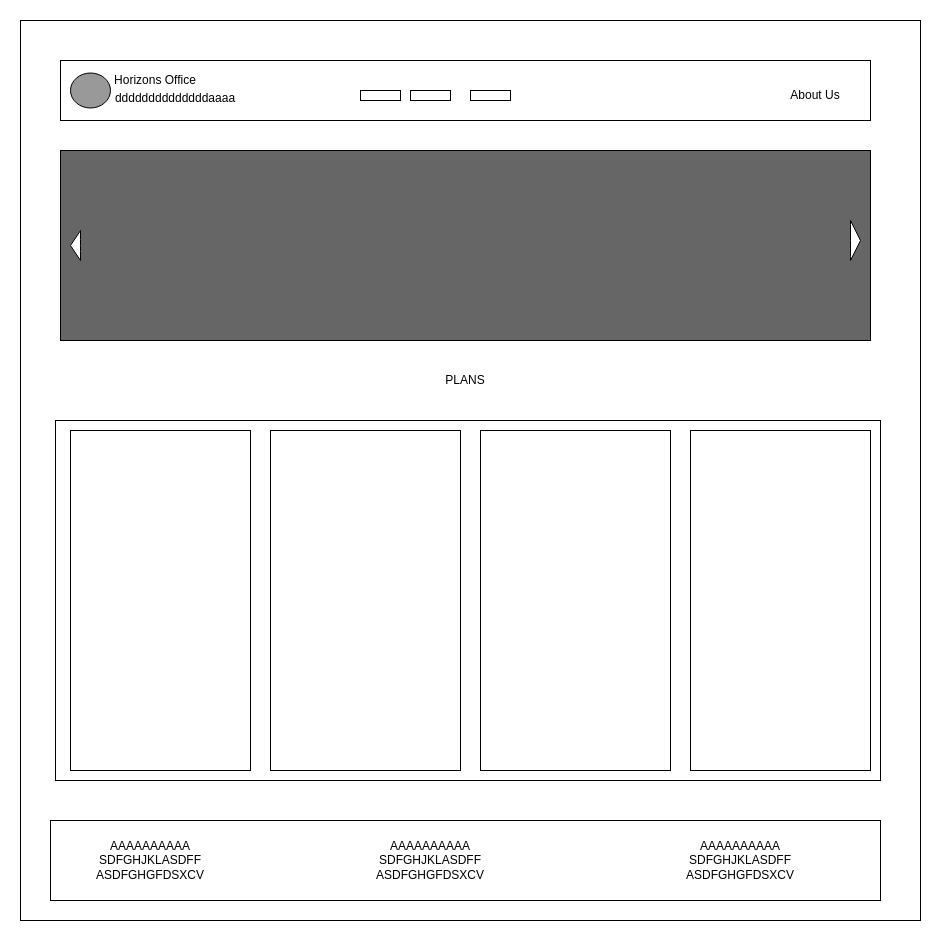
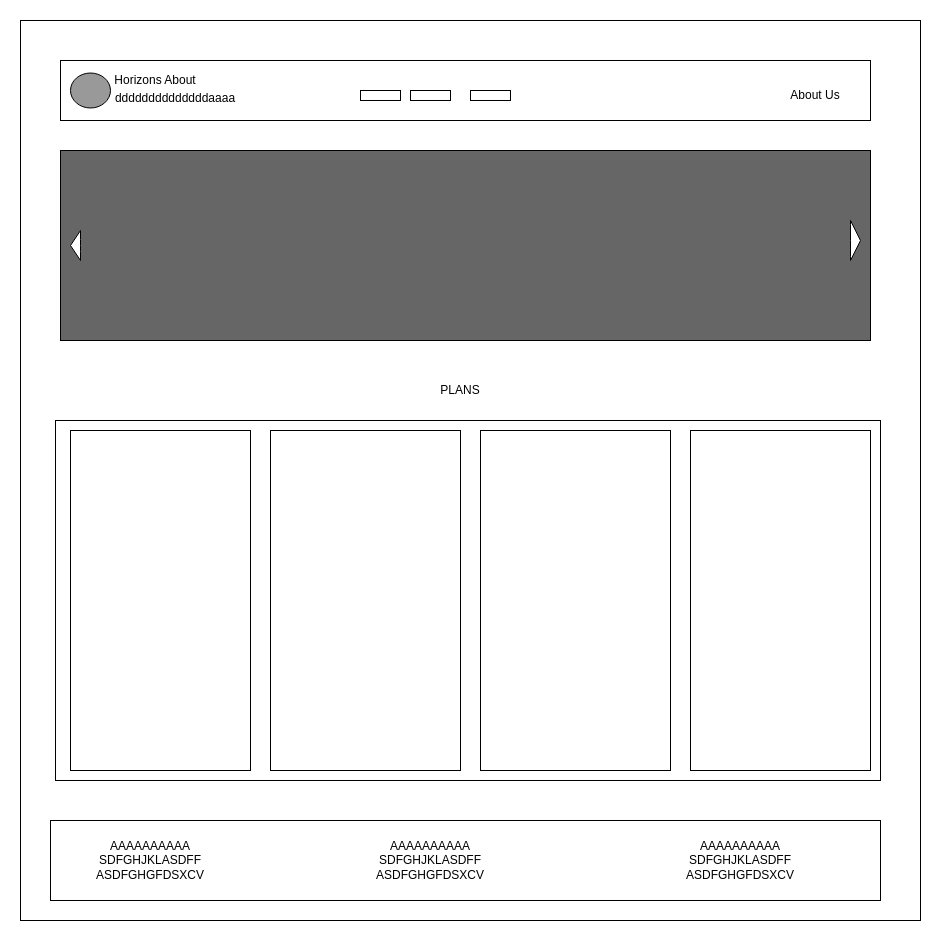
node "Horizons Office": label "Horizons Office" -> "Horizons About"
node "PLANS": moved (466, 381) -> (461, 391)
